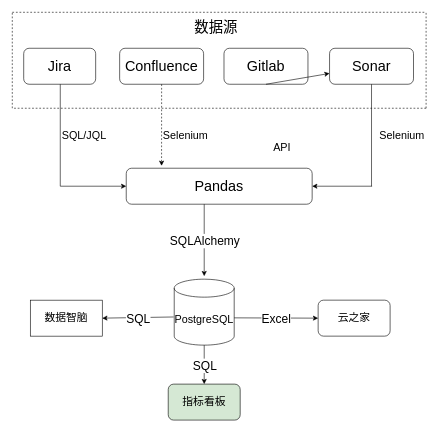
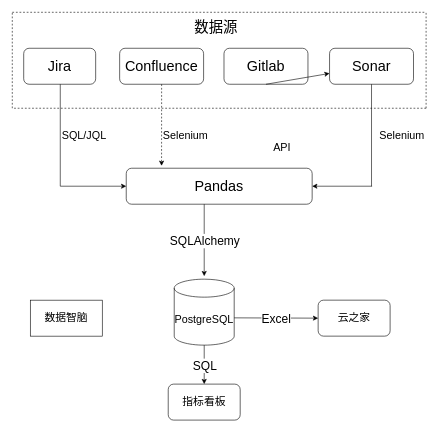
edge "PostgreSQL" -> "数据智脑": removed, label "SQL"
node "指标看板": fillcolor #d5e8d4 -> #ffffff
